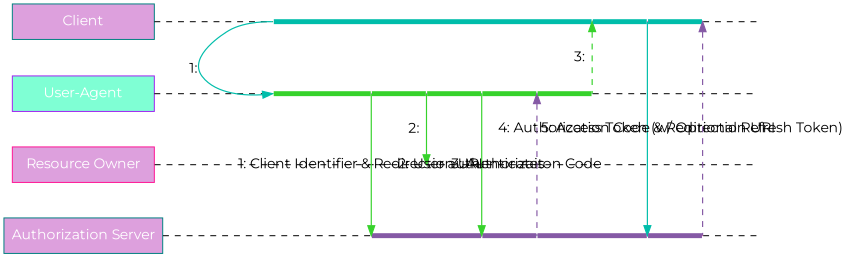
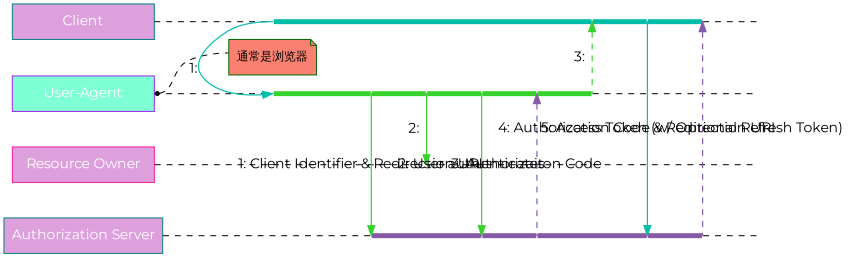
node "通常是浏览器": added
